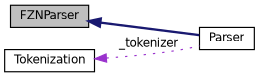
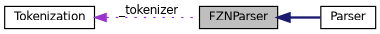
edge "Parser" -> "Tokenization": now "FZNParser" -> "Tokenization"
